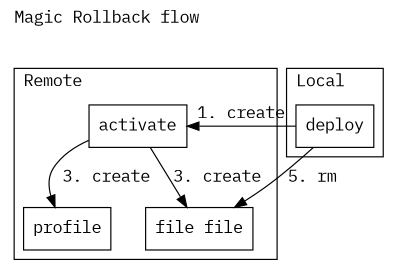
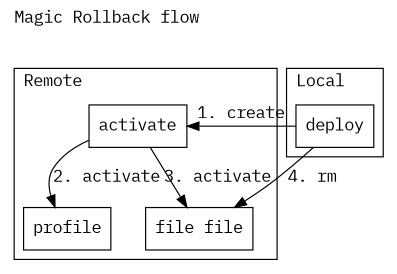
edge "activate" -> "profile": label "3. create" -> "2. activate"
edge "activate" -> "file file": label "3. create" -> "3. activate"
edge "deploy" -> "file file": label "5. rm" -> "4. rm"
